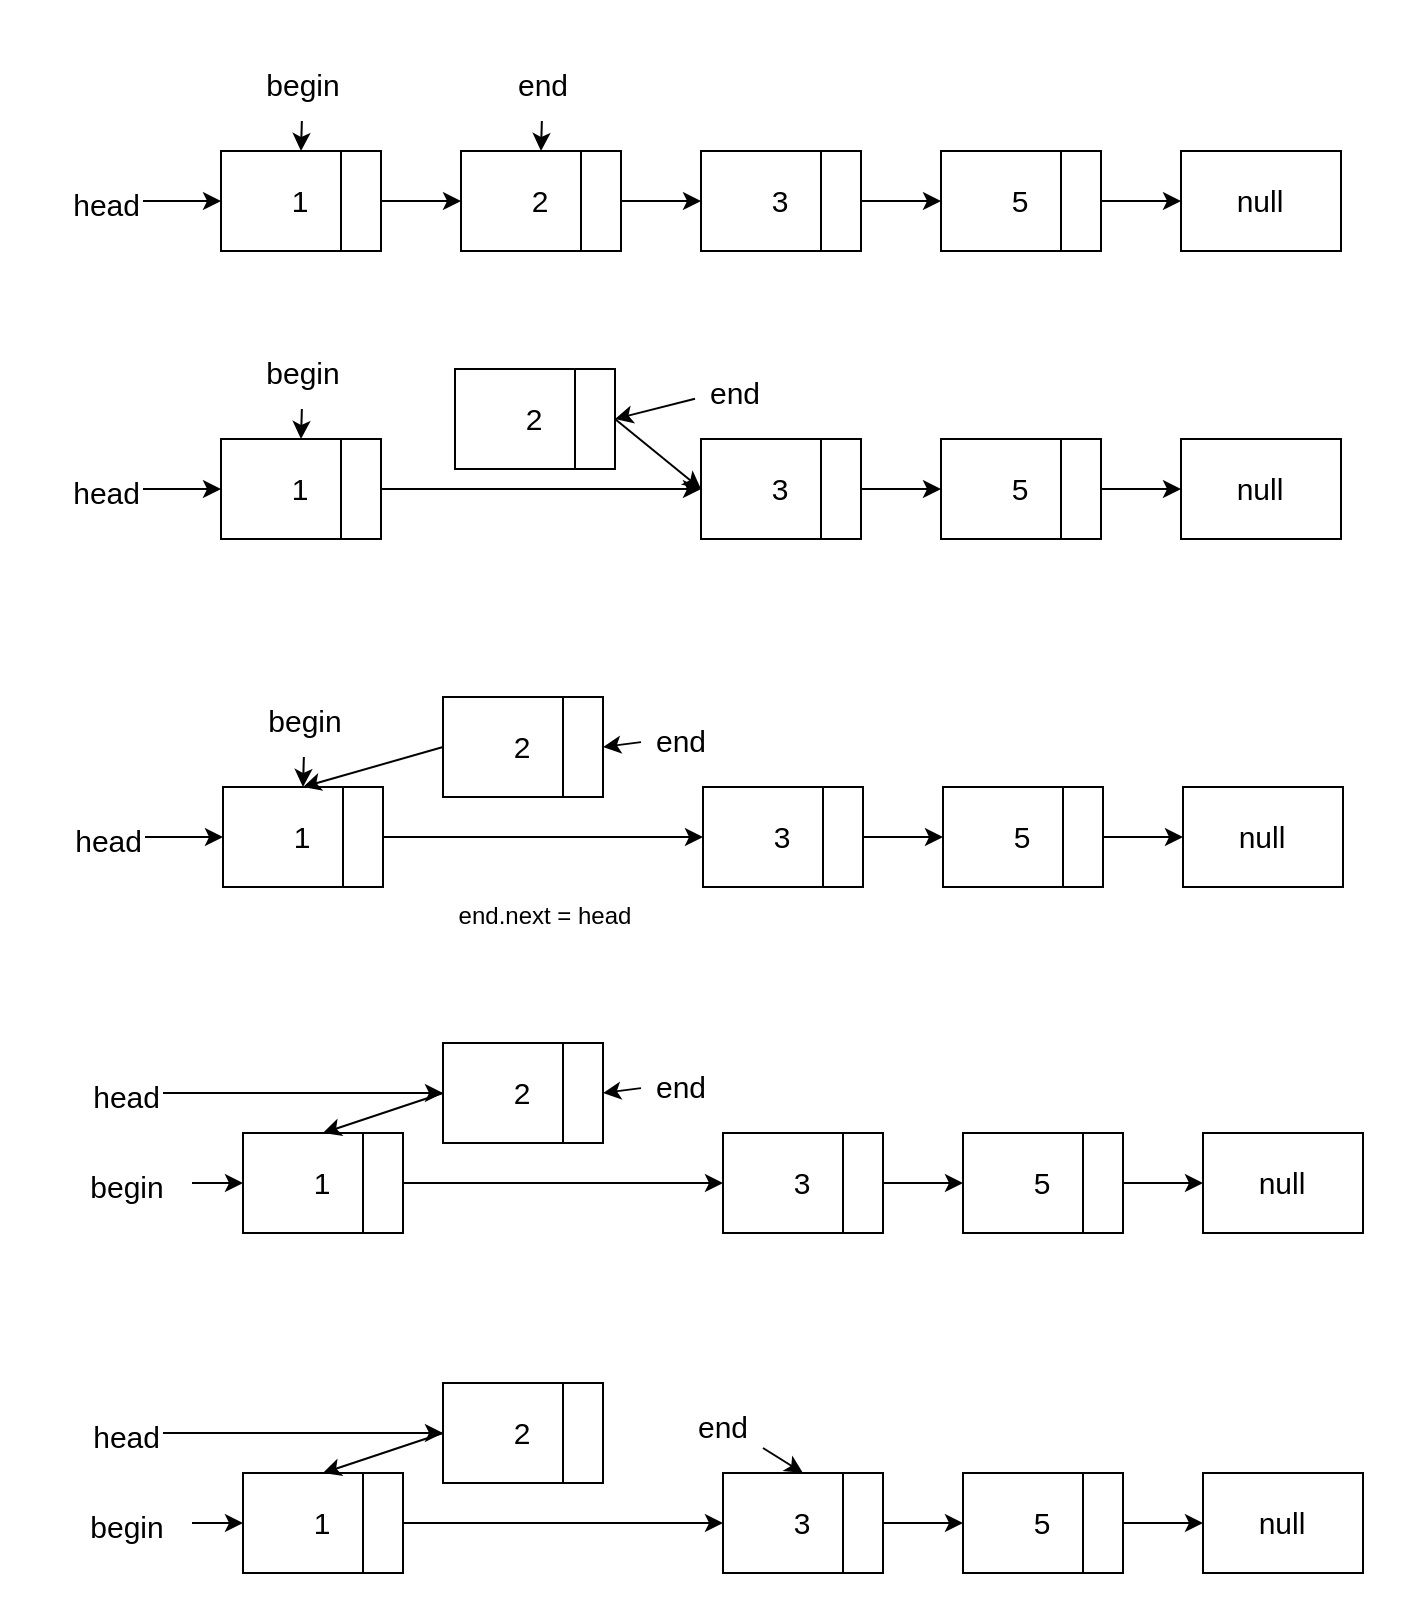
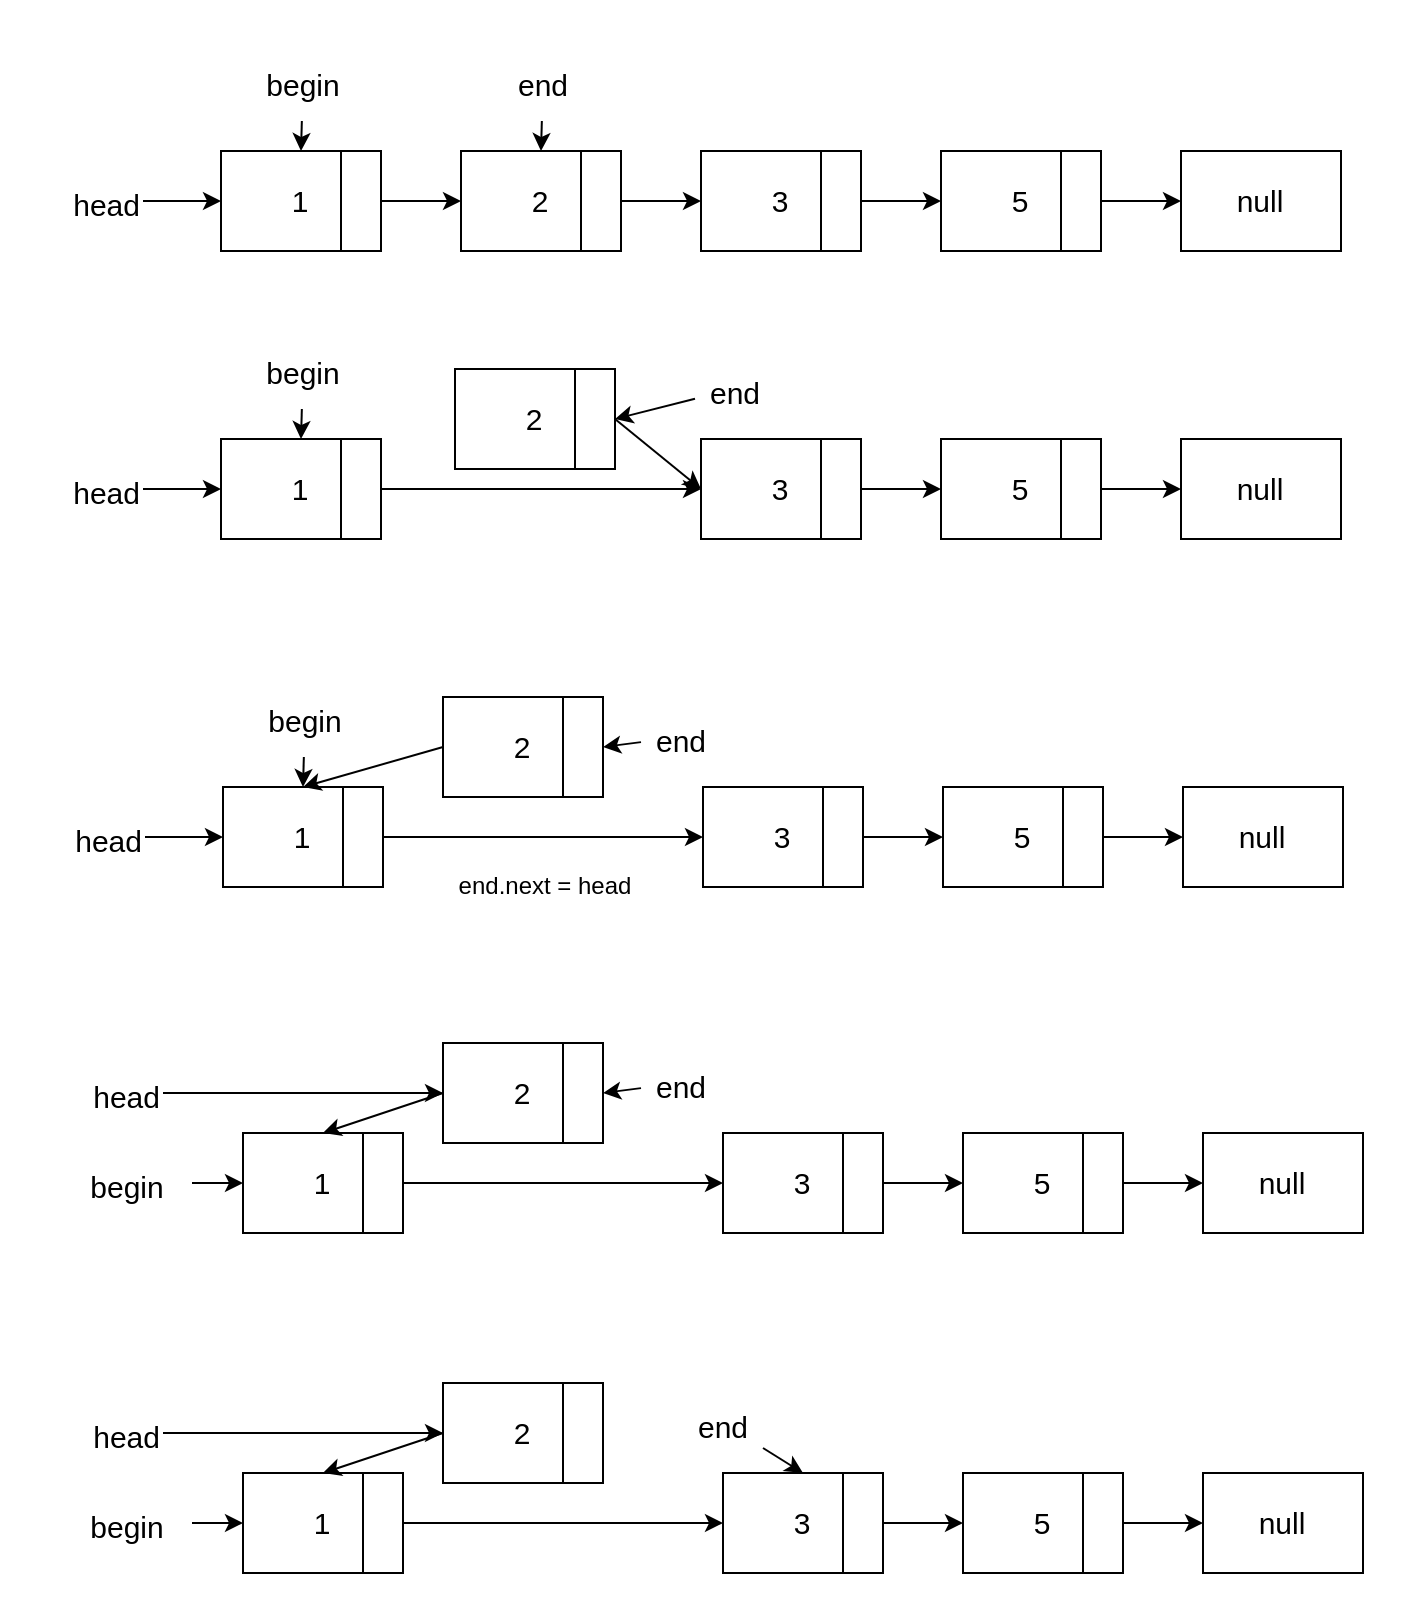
node "end.next = head": moved (545, 917) -> (545, 887)
